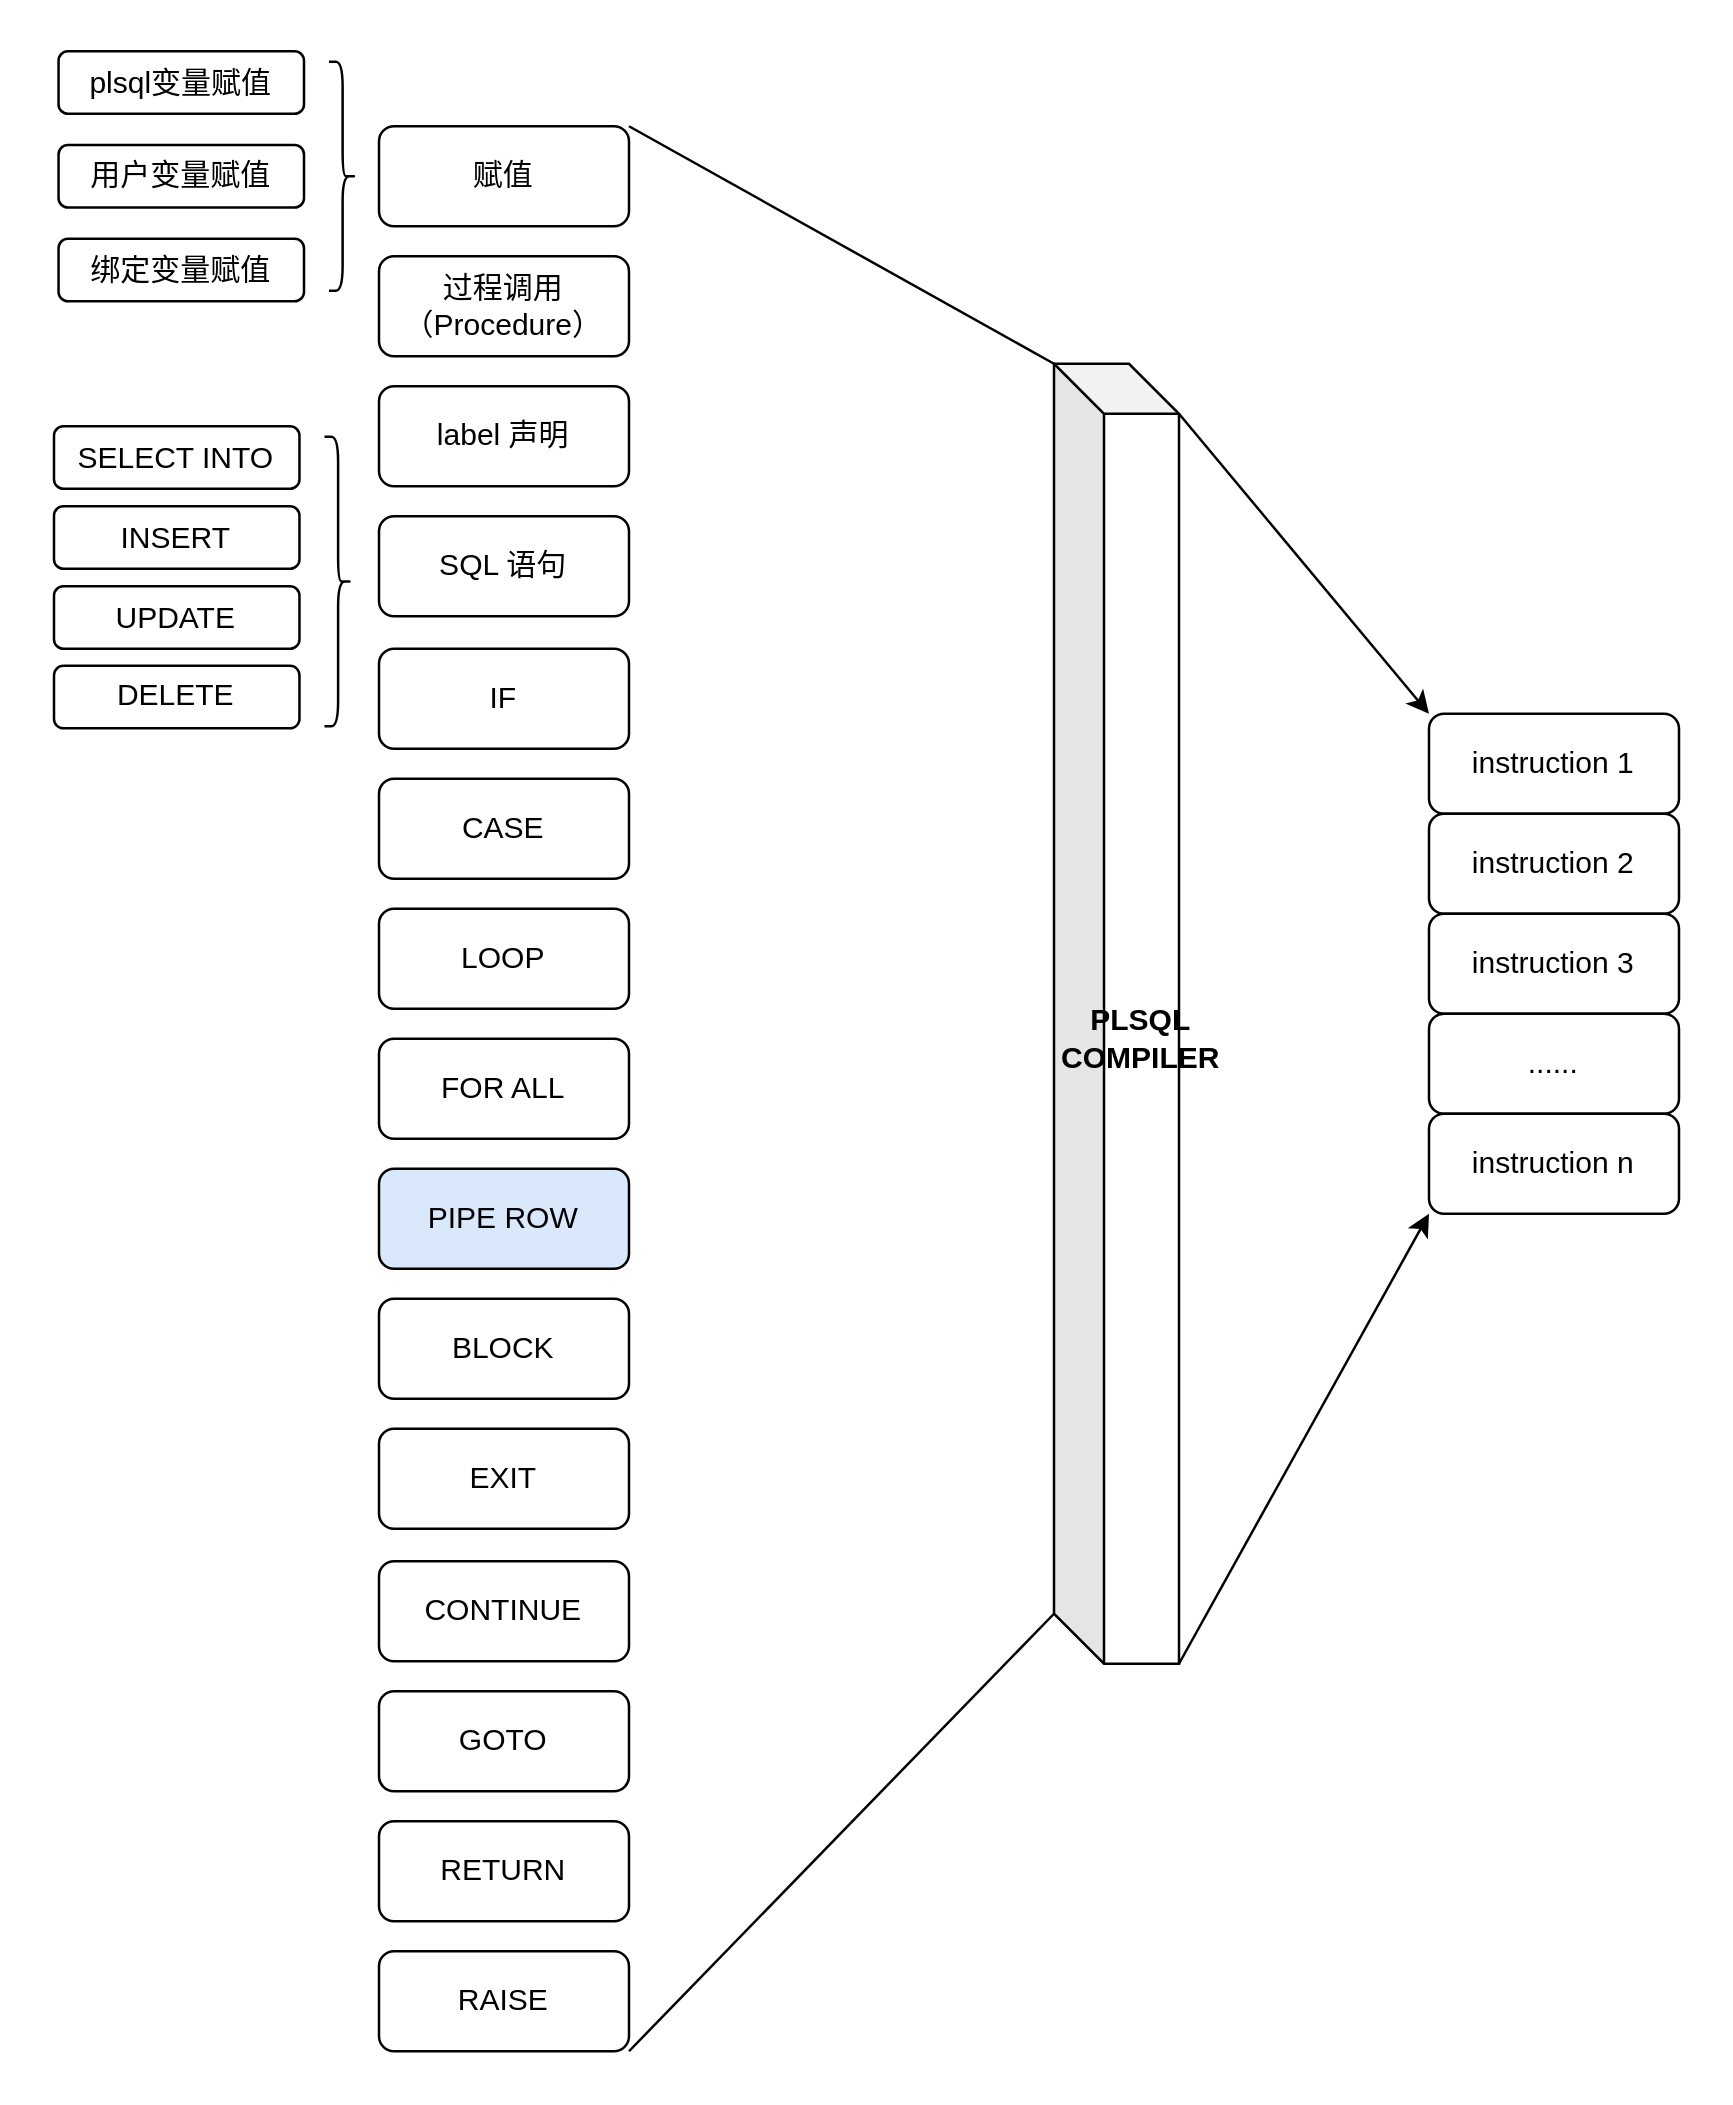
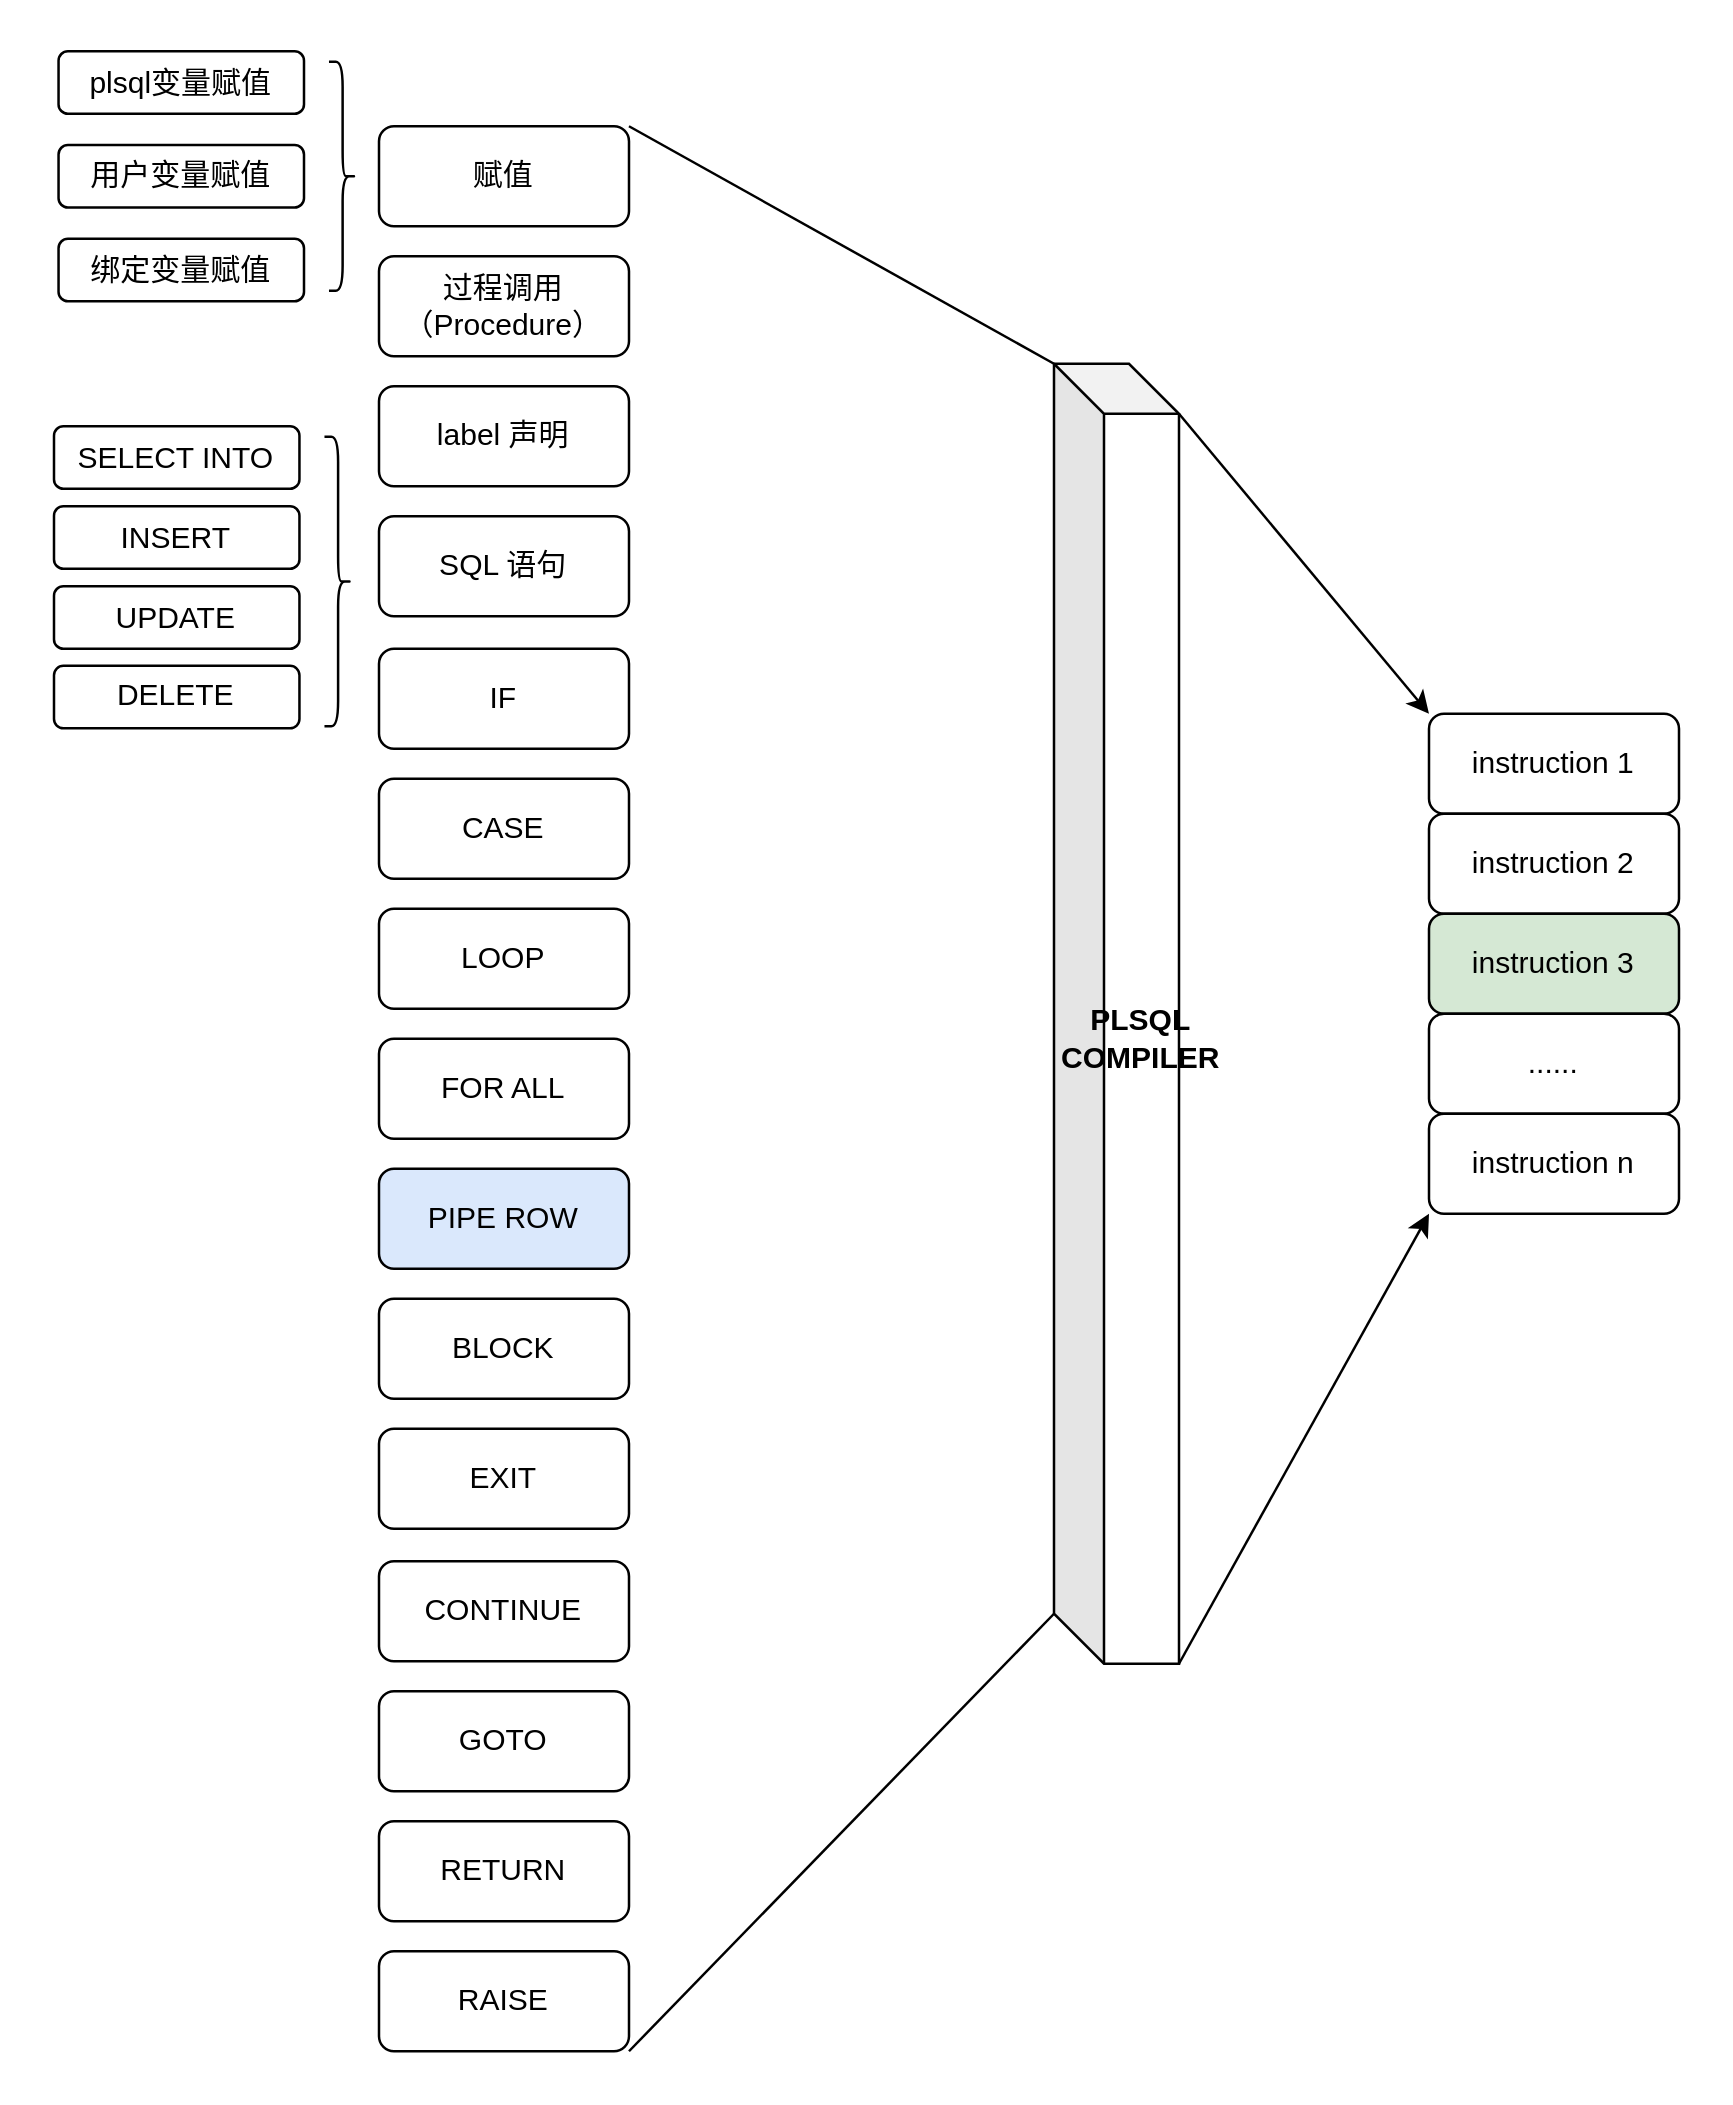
node "instruction 3": fillcolor #ffffff -> #d5e8d4
